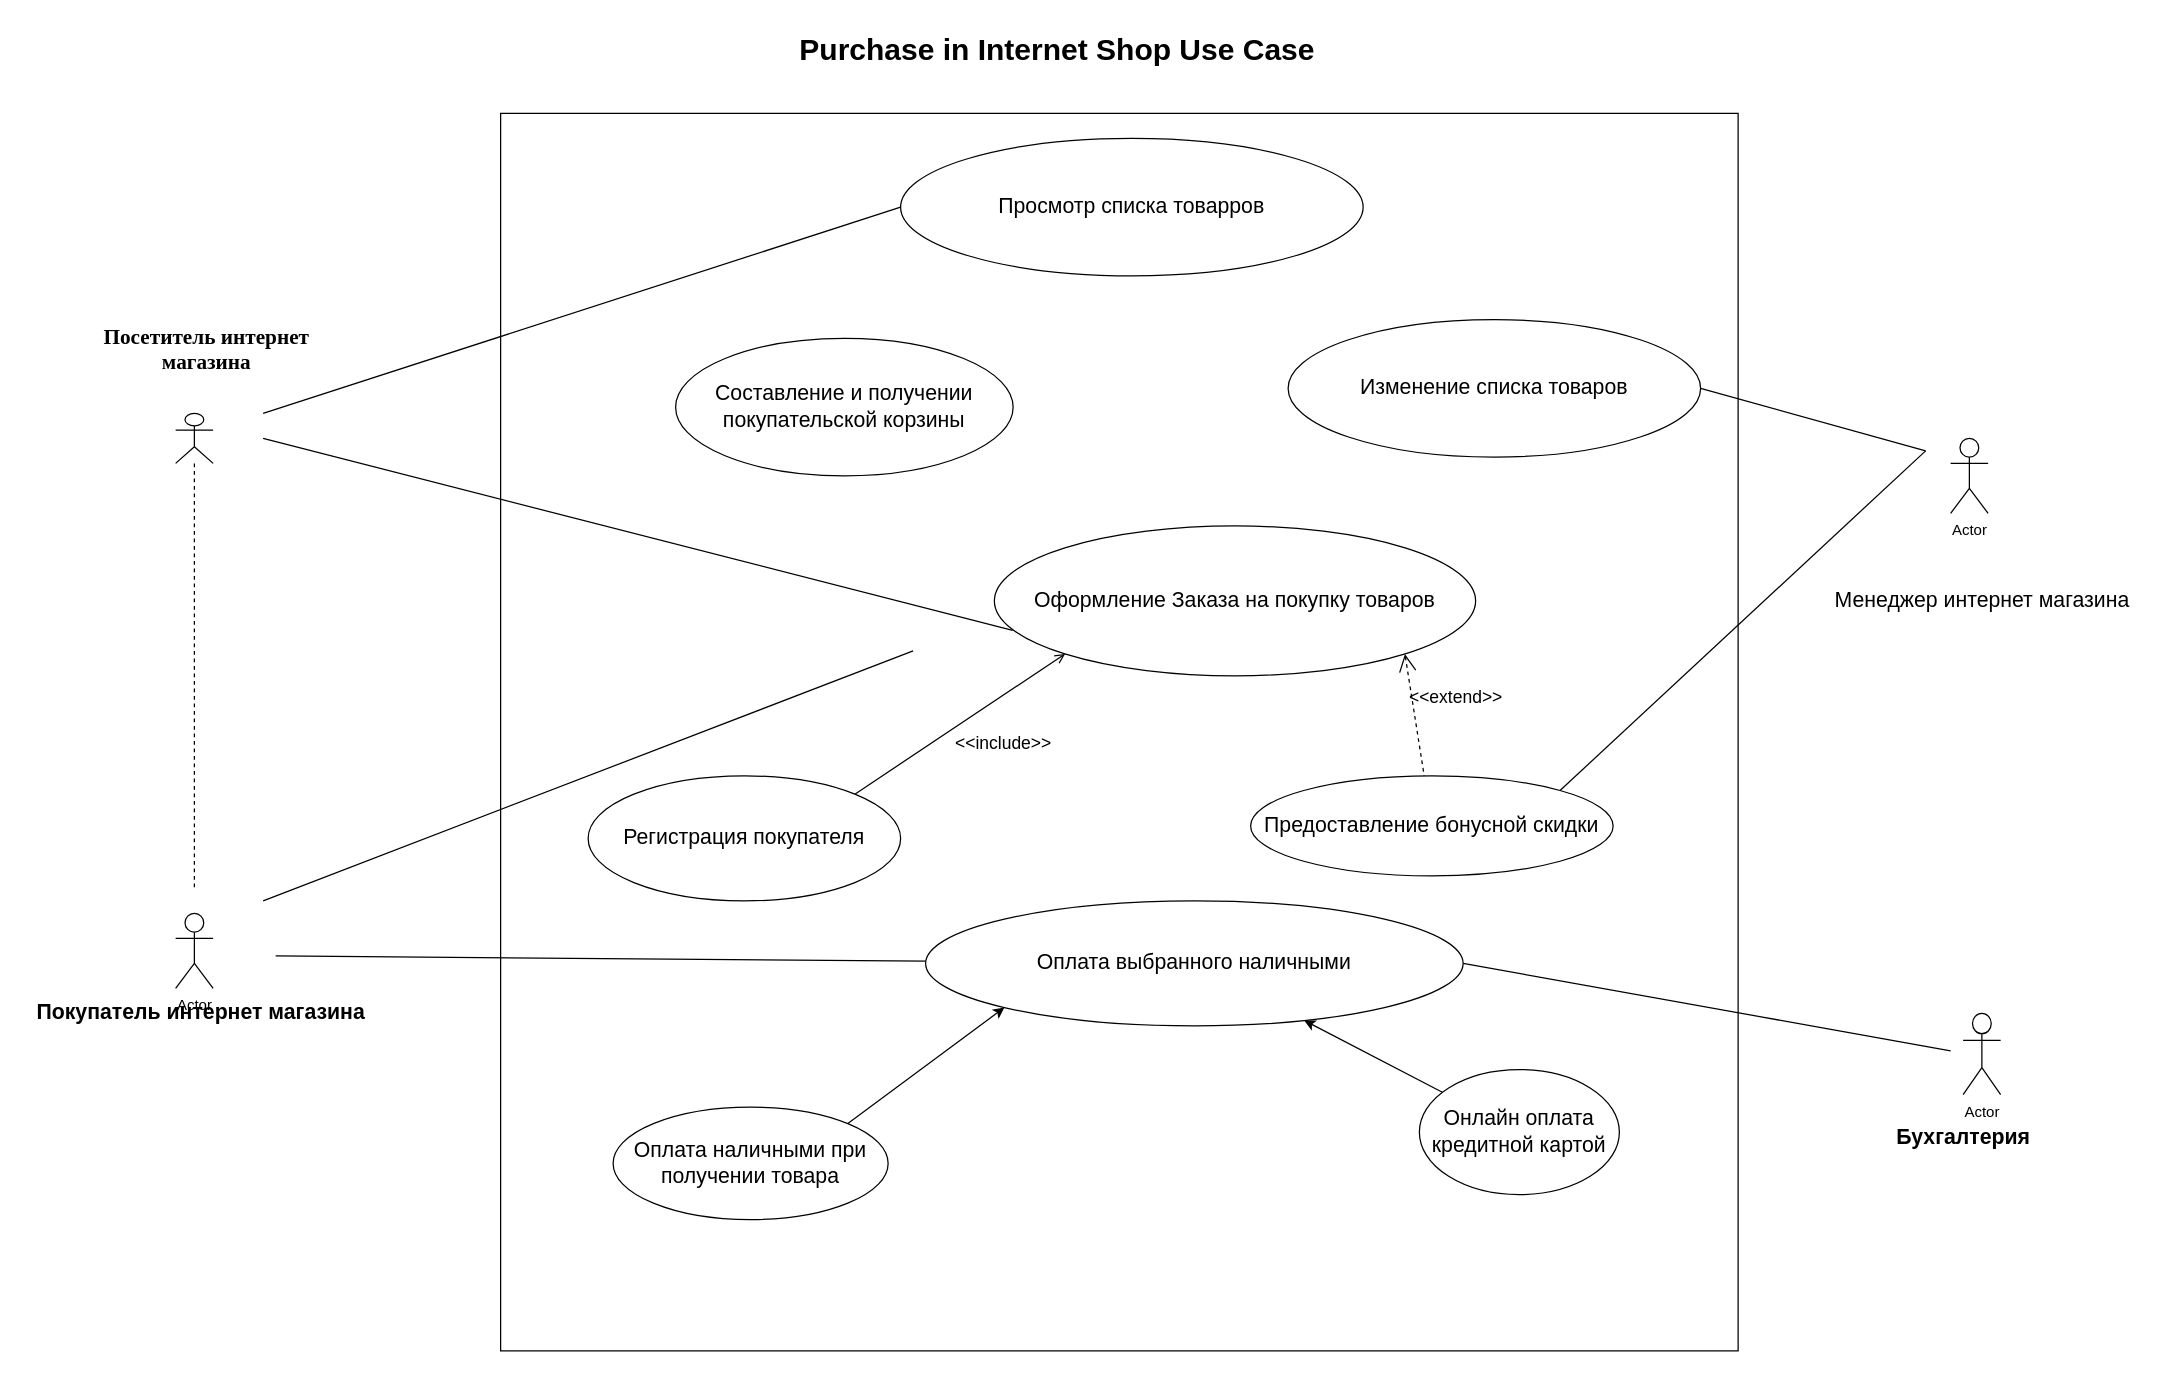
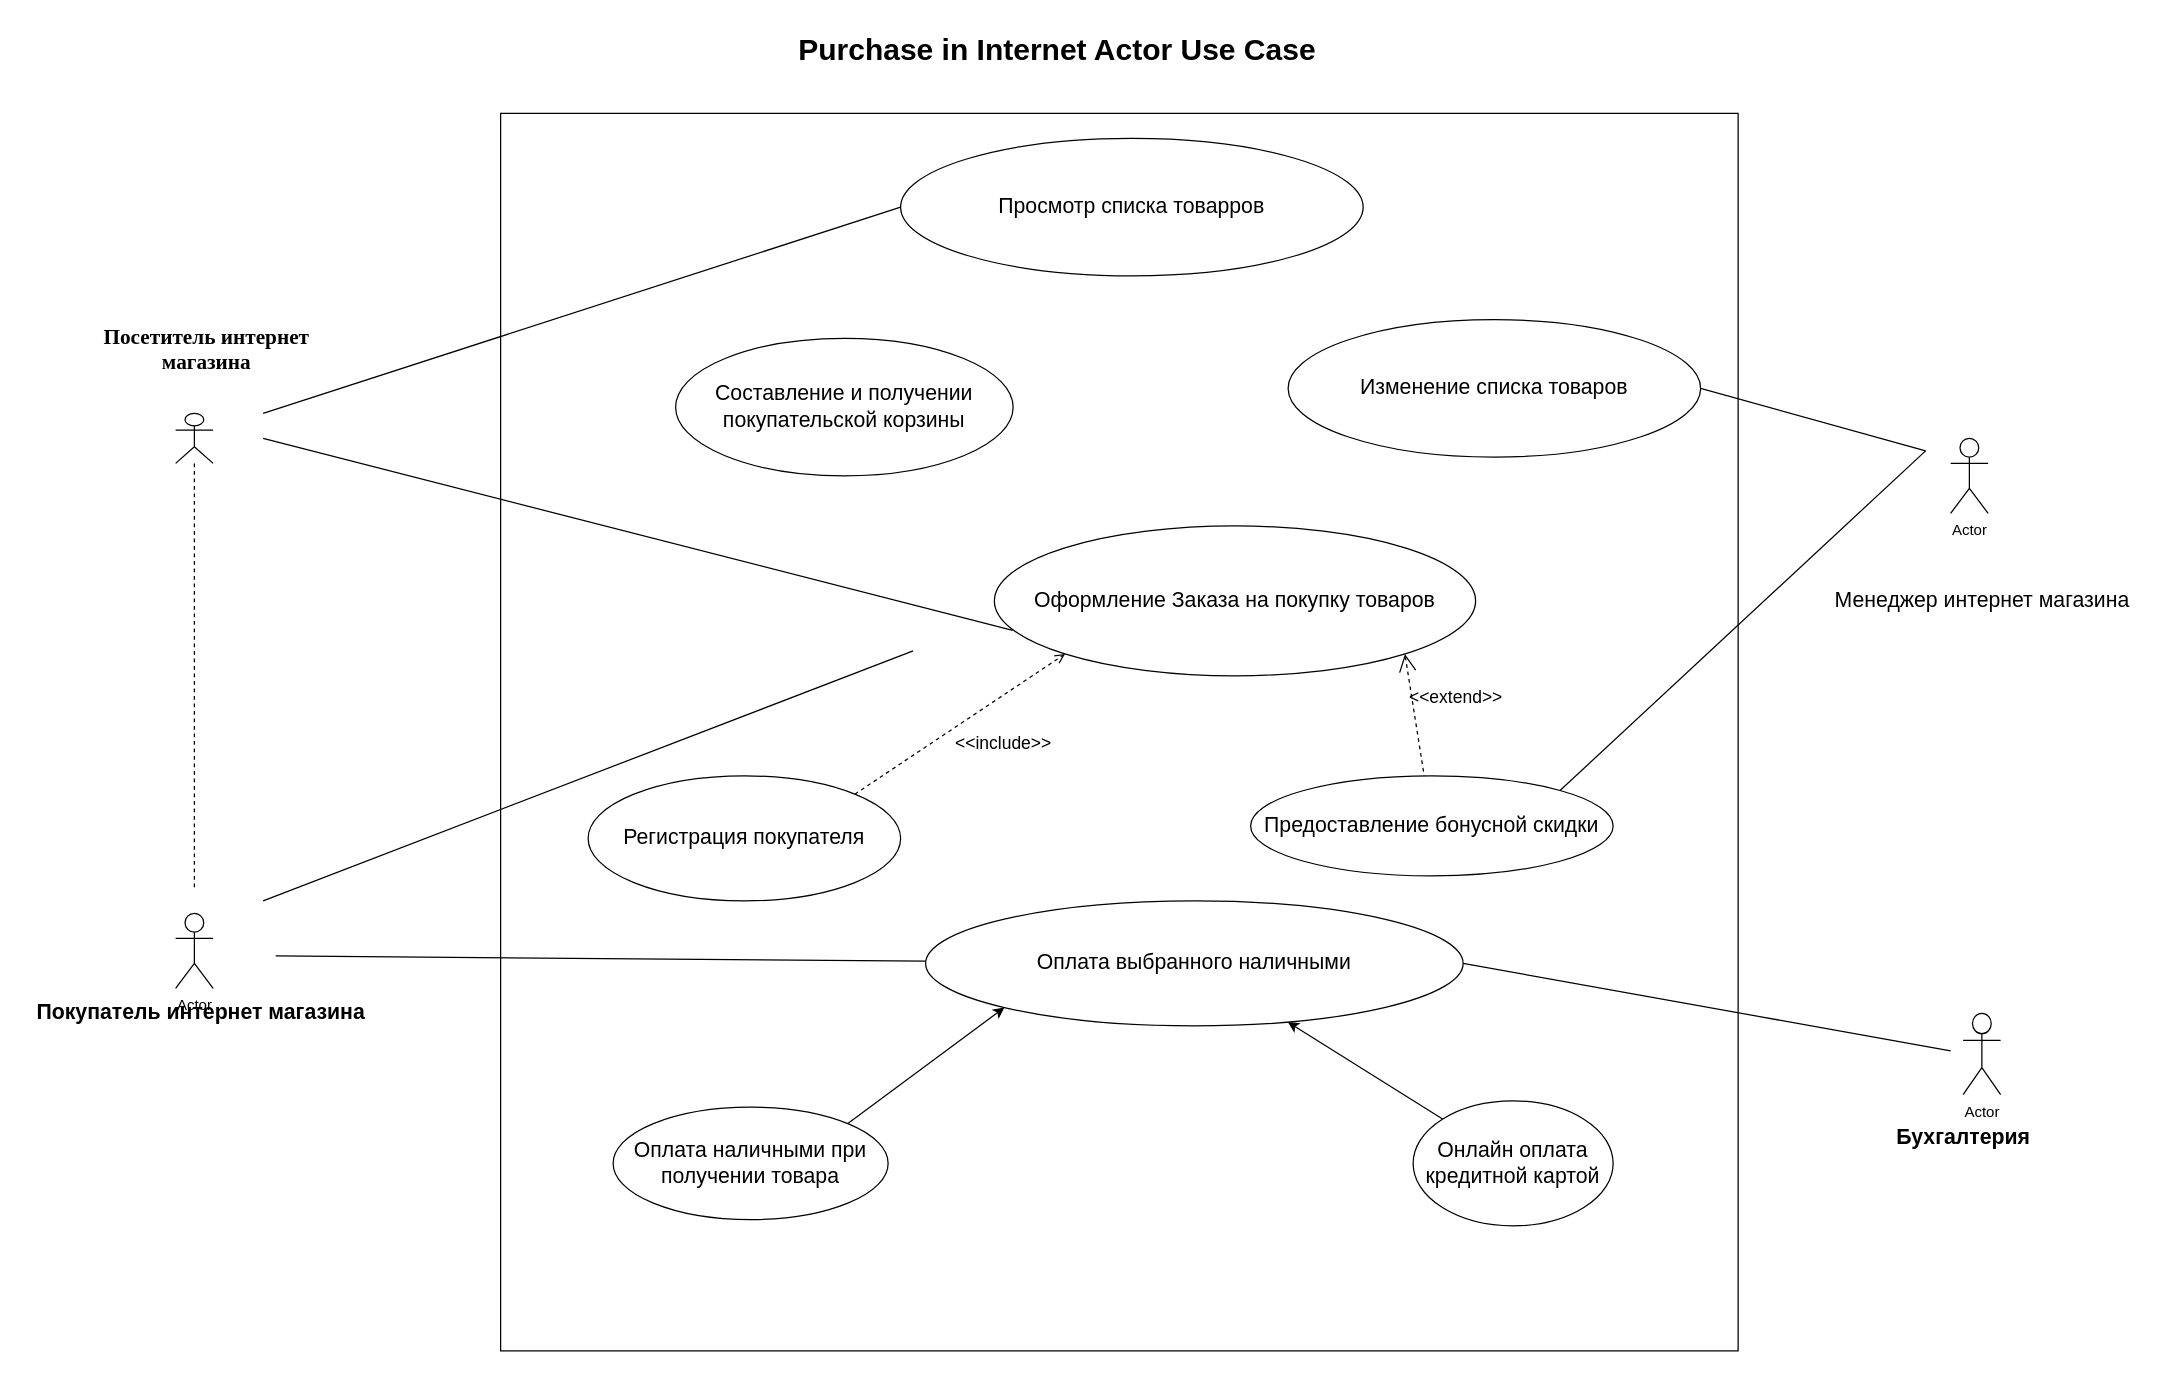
node "Purchase in Internet Shop Use Case": label "Purchase in Internet Shop Use Case" -> "Purchase in Internet Actor Use Case"
edge "Регистрация покупателя" -> "Оформление Заказа на покупку товаров": style solid -> dashed
node "Онлайн оплата кредитной картой": moved (1519, 1132) -> (1513, 1163)
